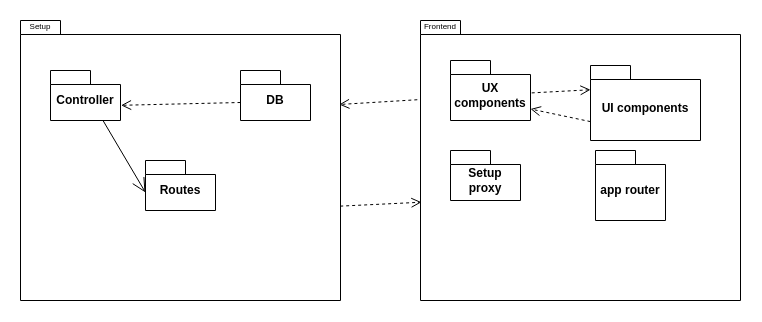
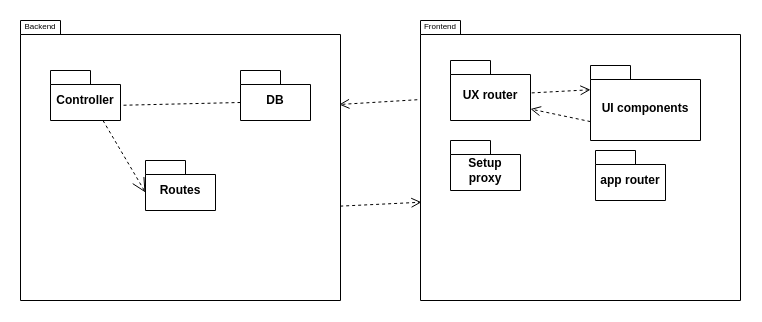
node "Setup": label "Setup" -> "Backend"
node "UX components": label "UX components" -> "UX router"
edge "DB" -> "Controller": arrowhead open -> none
edge "Controller" -> "Routes": style solid -> dashed
node "Setup proxy": moved (486, 176) -> (486, 166)
node "app router": size 70x70 -> 70x50
